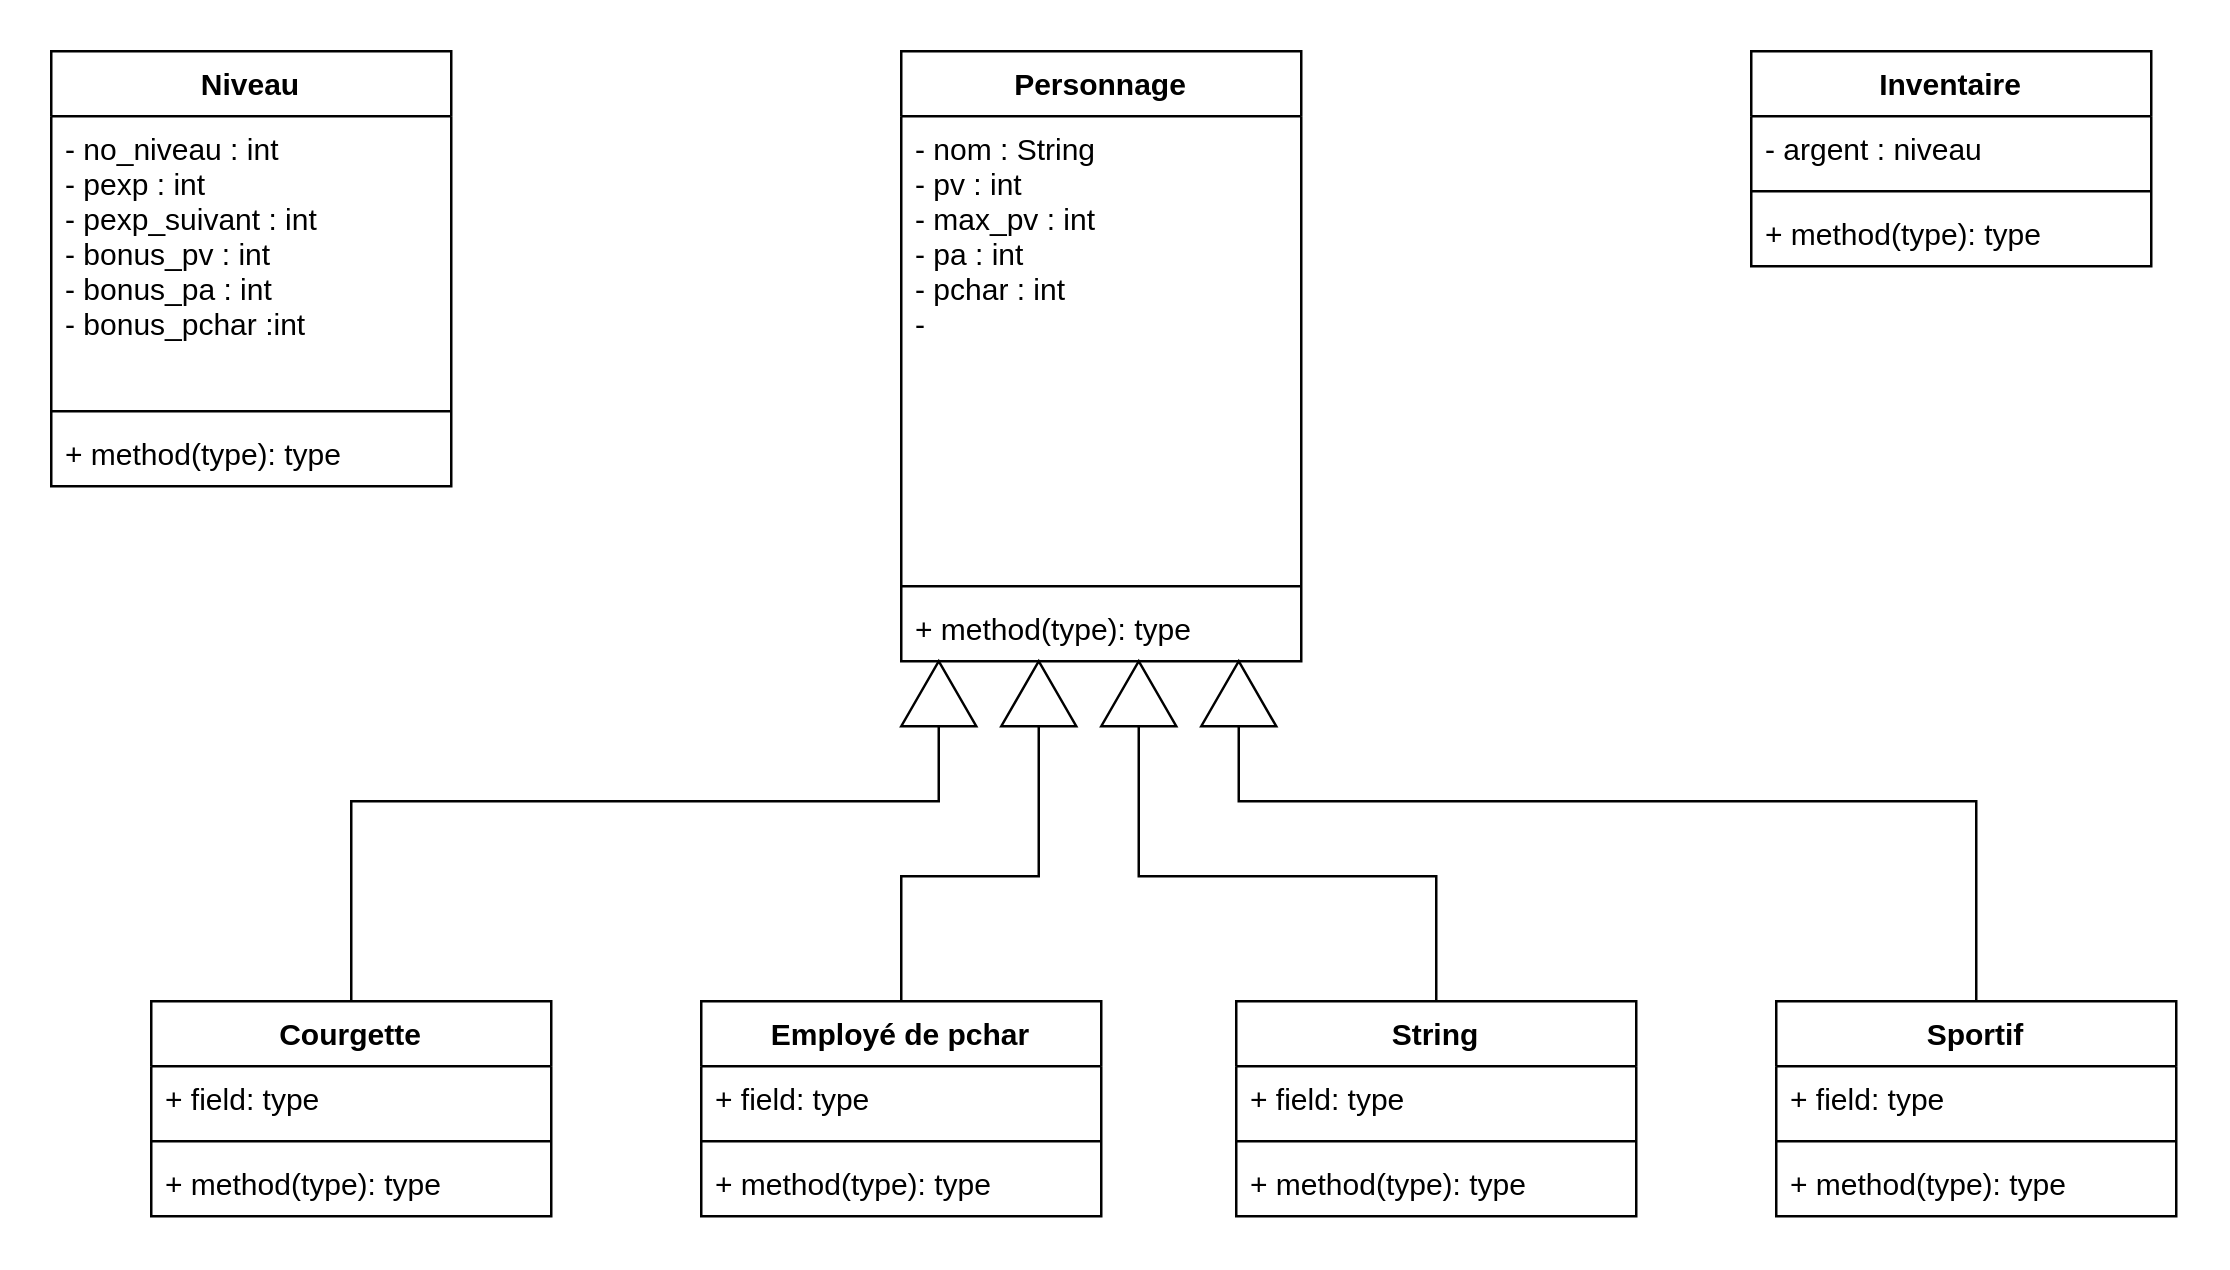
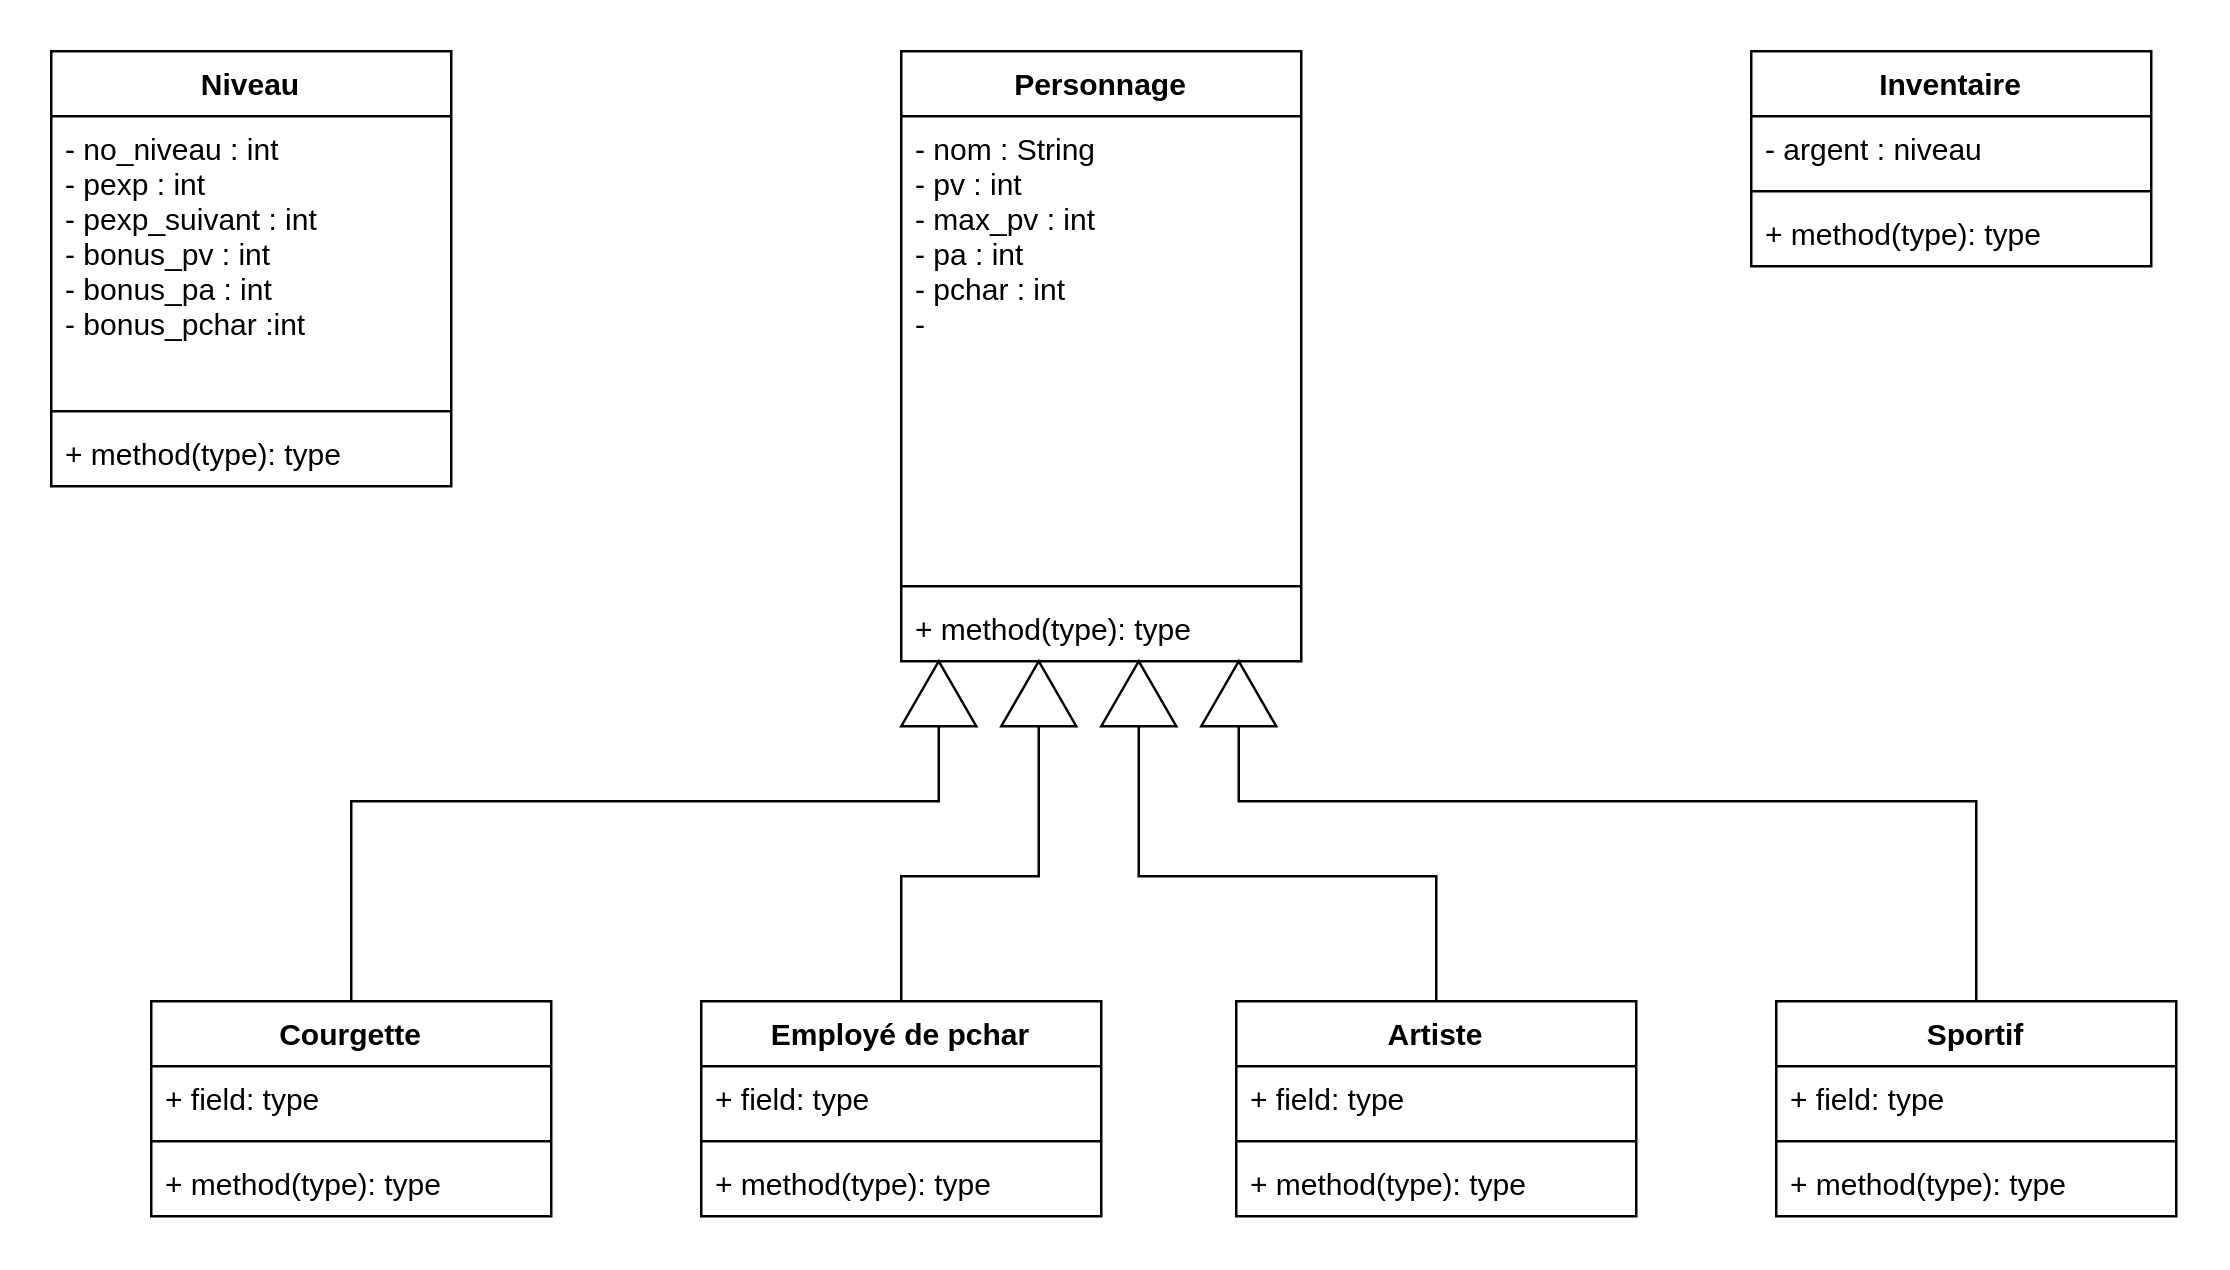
node "String": label "String" -> "Artiste"
